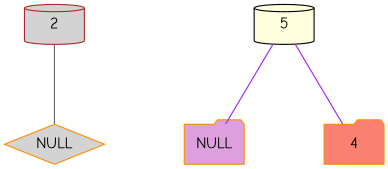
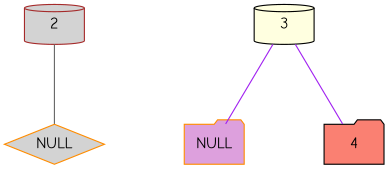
node "5": label "5" -> "3"
node "4": color darkorange -> black
